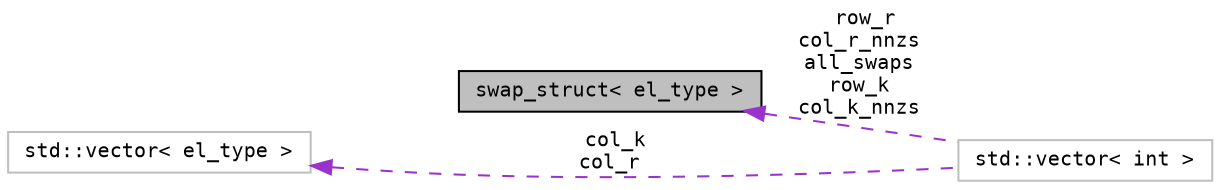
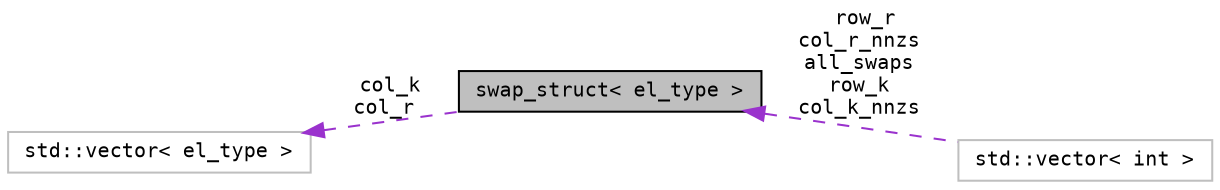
edge "std::vector< int >" -> "std::vector< el_type >": now "swap_struct< el_type >" -> "std::vector< el_type >"
